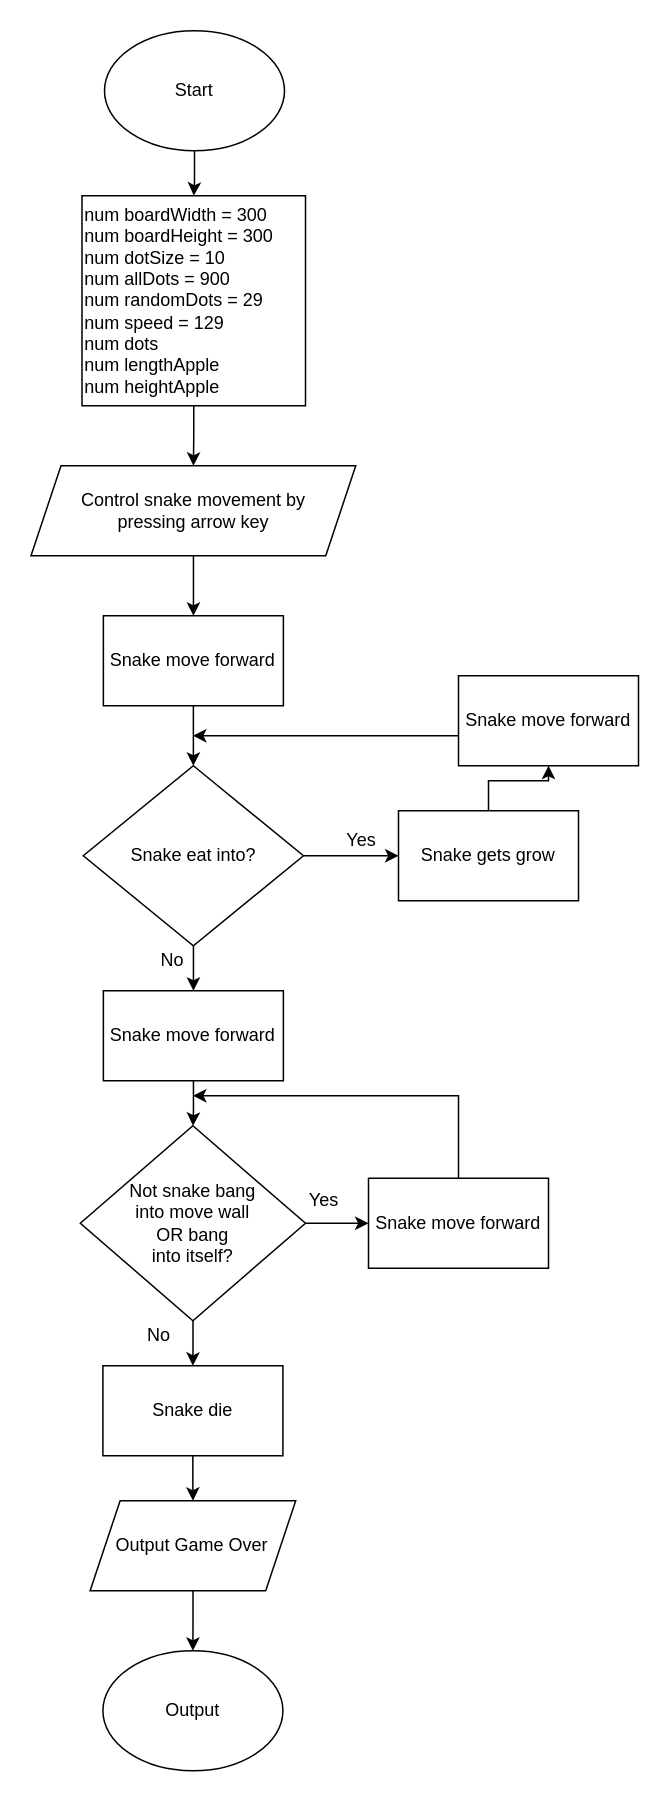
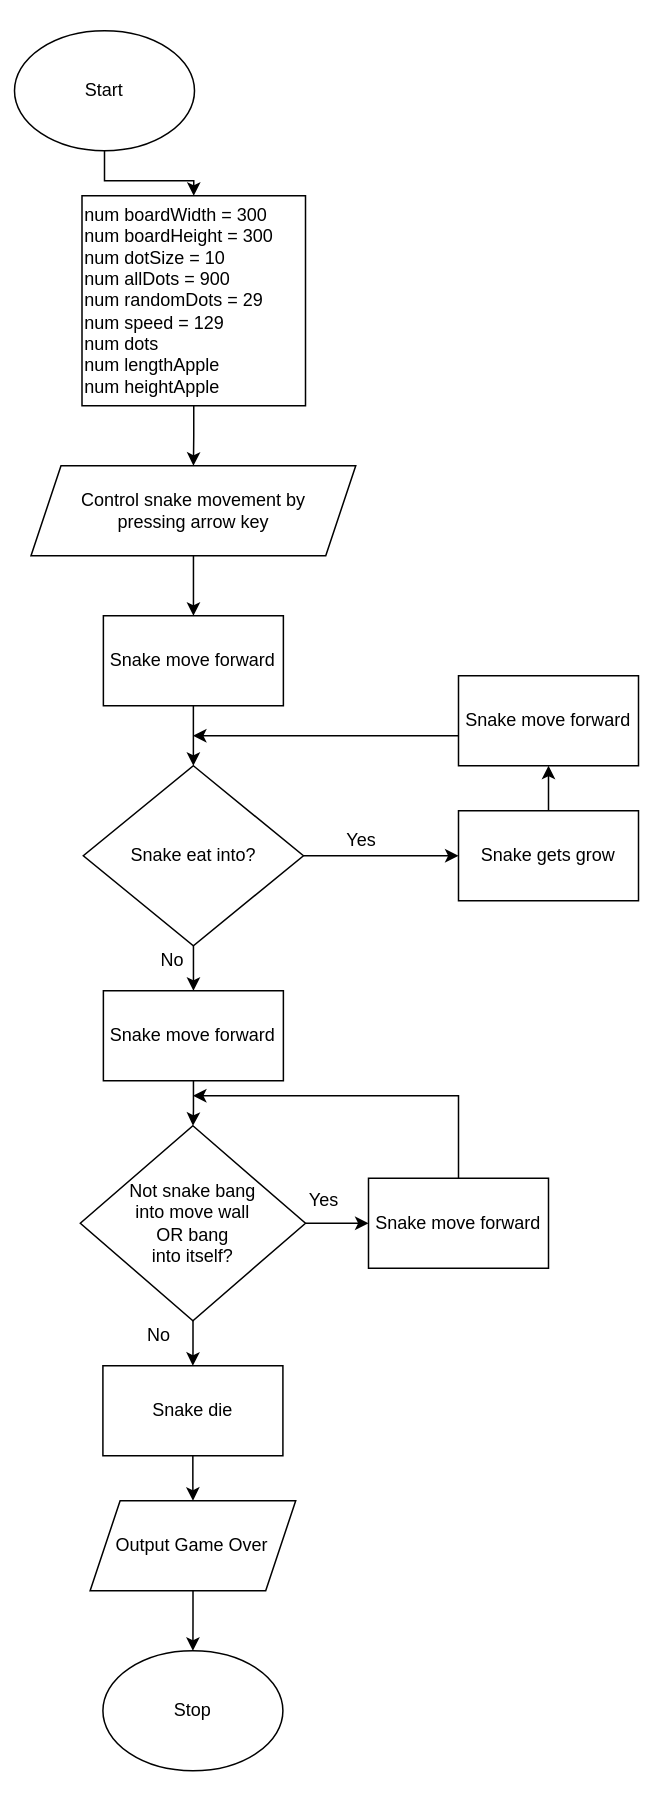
node "Start": moved (194, 91) -> (104, 91)
node "Snake gets grow": moved (488, 856) -> (548, 856)
node "Output": label "Output" -> "Stop"
